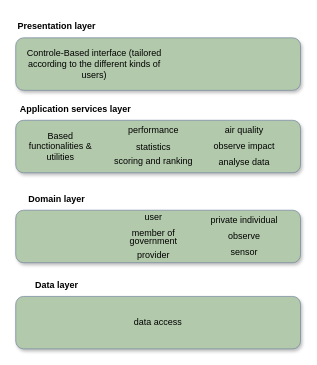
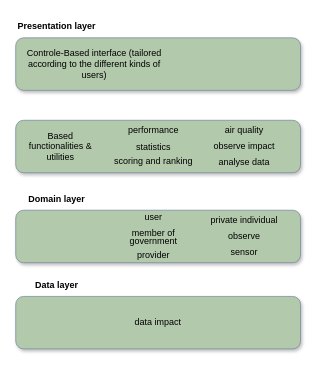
node "Application services layer": removed
node "data access": label "data access" -> "data impact"
